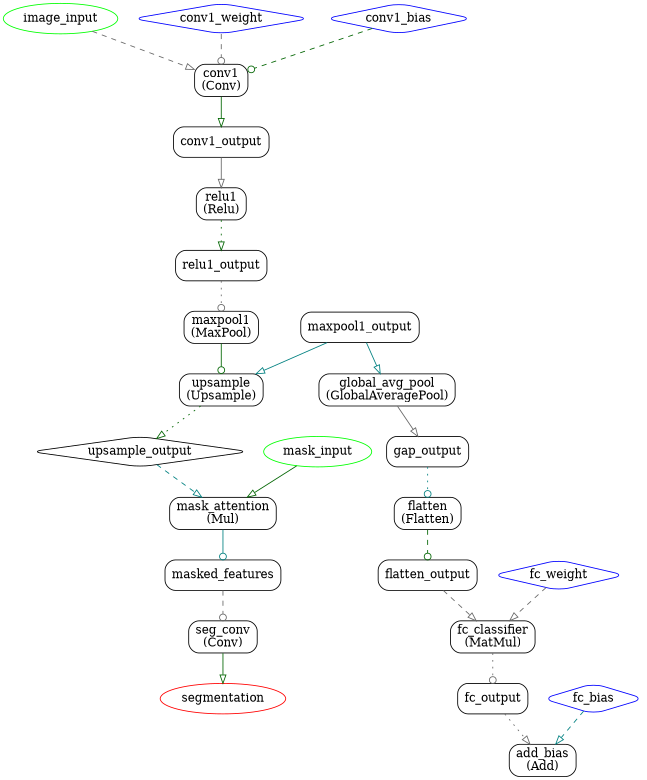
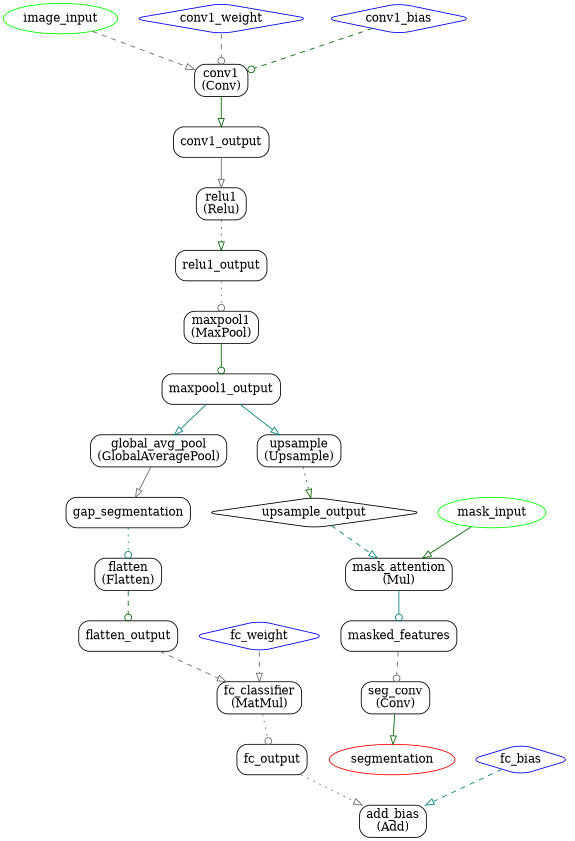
edge "maxpool1 (MaxPool)" -> "upsample (Upsample)": now "maxpool1 (MaxPool)" -> "maxpool1_output"
node "gap_output": label "gap_output" -> "gap_segmentation"
